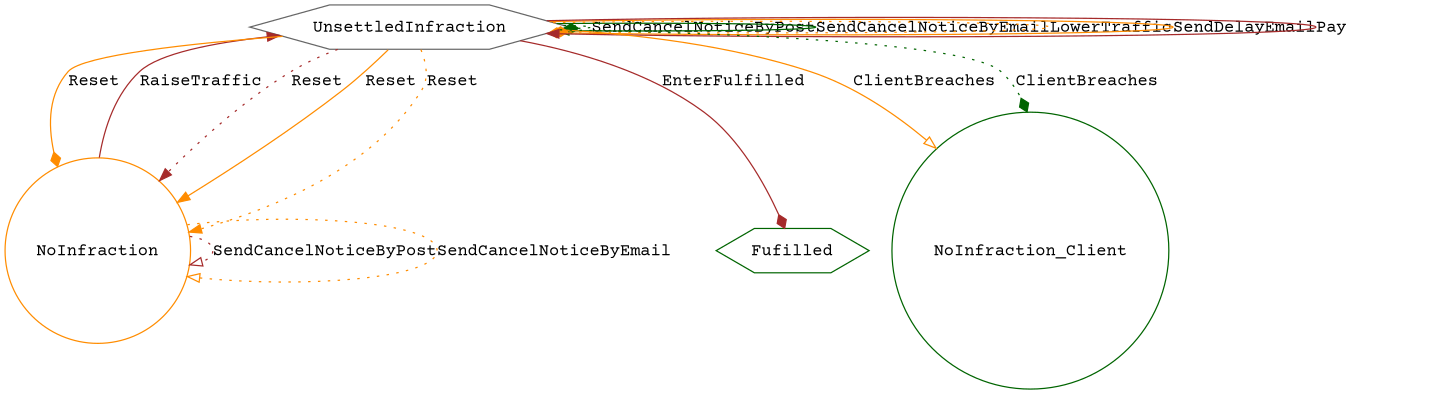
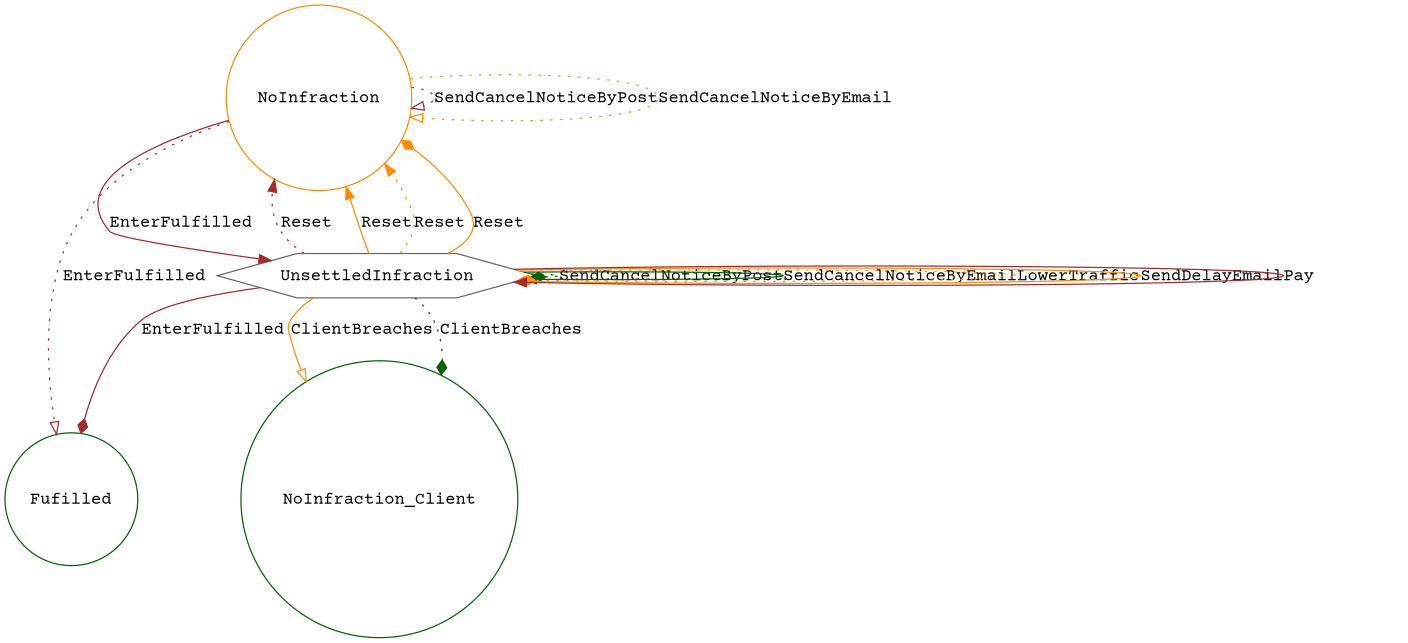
edge "NoInfraction" -> "UnsettledInfraction": label "RaiseTraffic" -> "EnterFulfilled"
edge "NoInfraction" -> "Fufilled": added, label "EnterFulfilled"
node "Fufilled": shape hexagon -> circle
